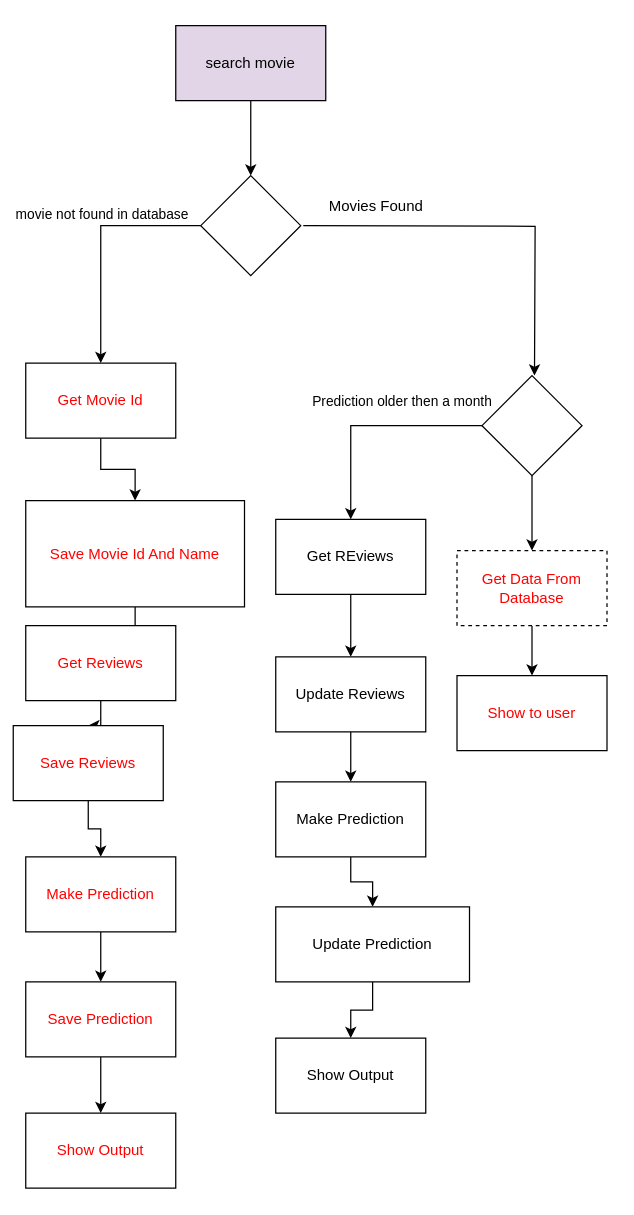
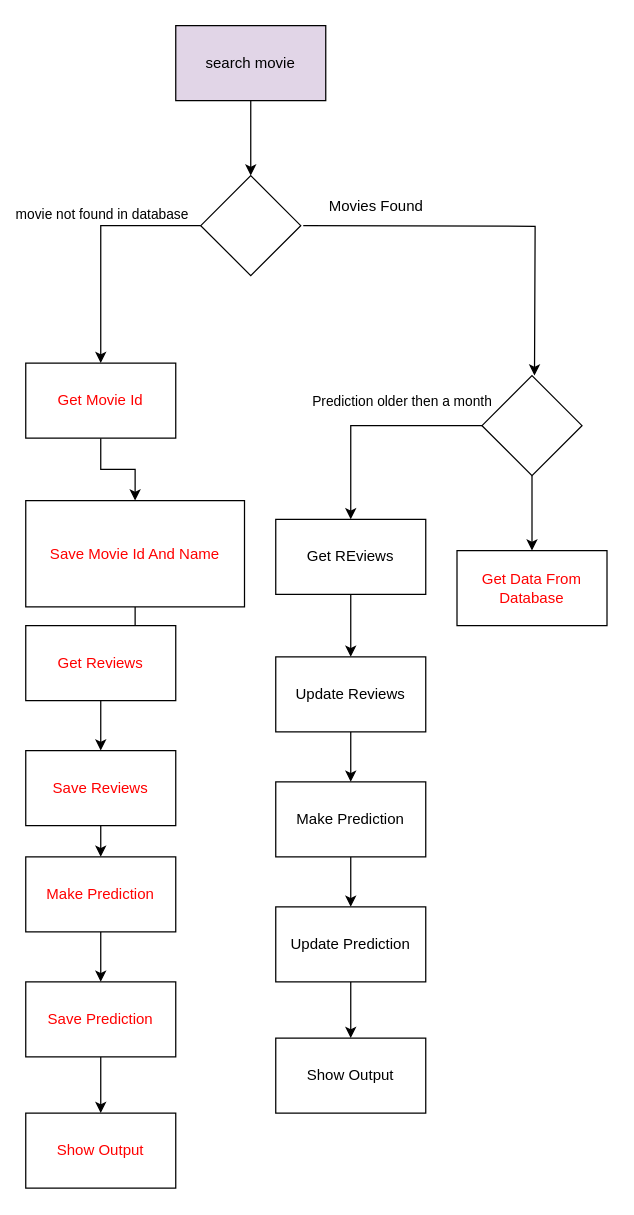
node "Get Data From Database": style dashed -> solid
edge "Get Data From Database" -> "Show to user": removed
node "Show to user": removed
node "Save Reviews": moved (88, 763) -> (101, 788)
node "Update Prediction": size 194x75 -> 150x75
